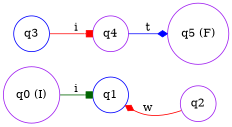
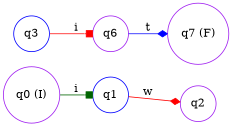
node "q4": label "q4" -> "q6"
node "q5 (F)": label "q5 (F)" -> "q7 (F)"
edge "q2" -> "q1": reversed
